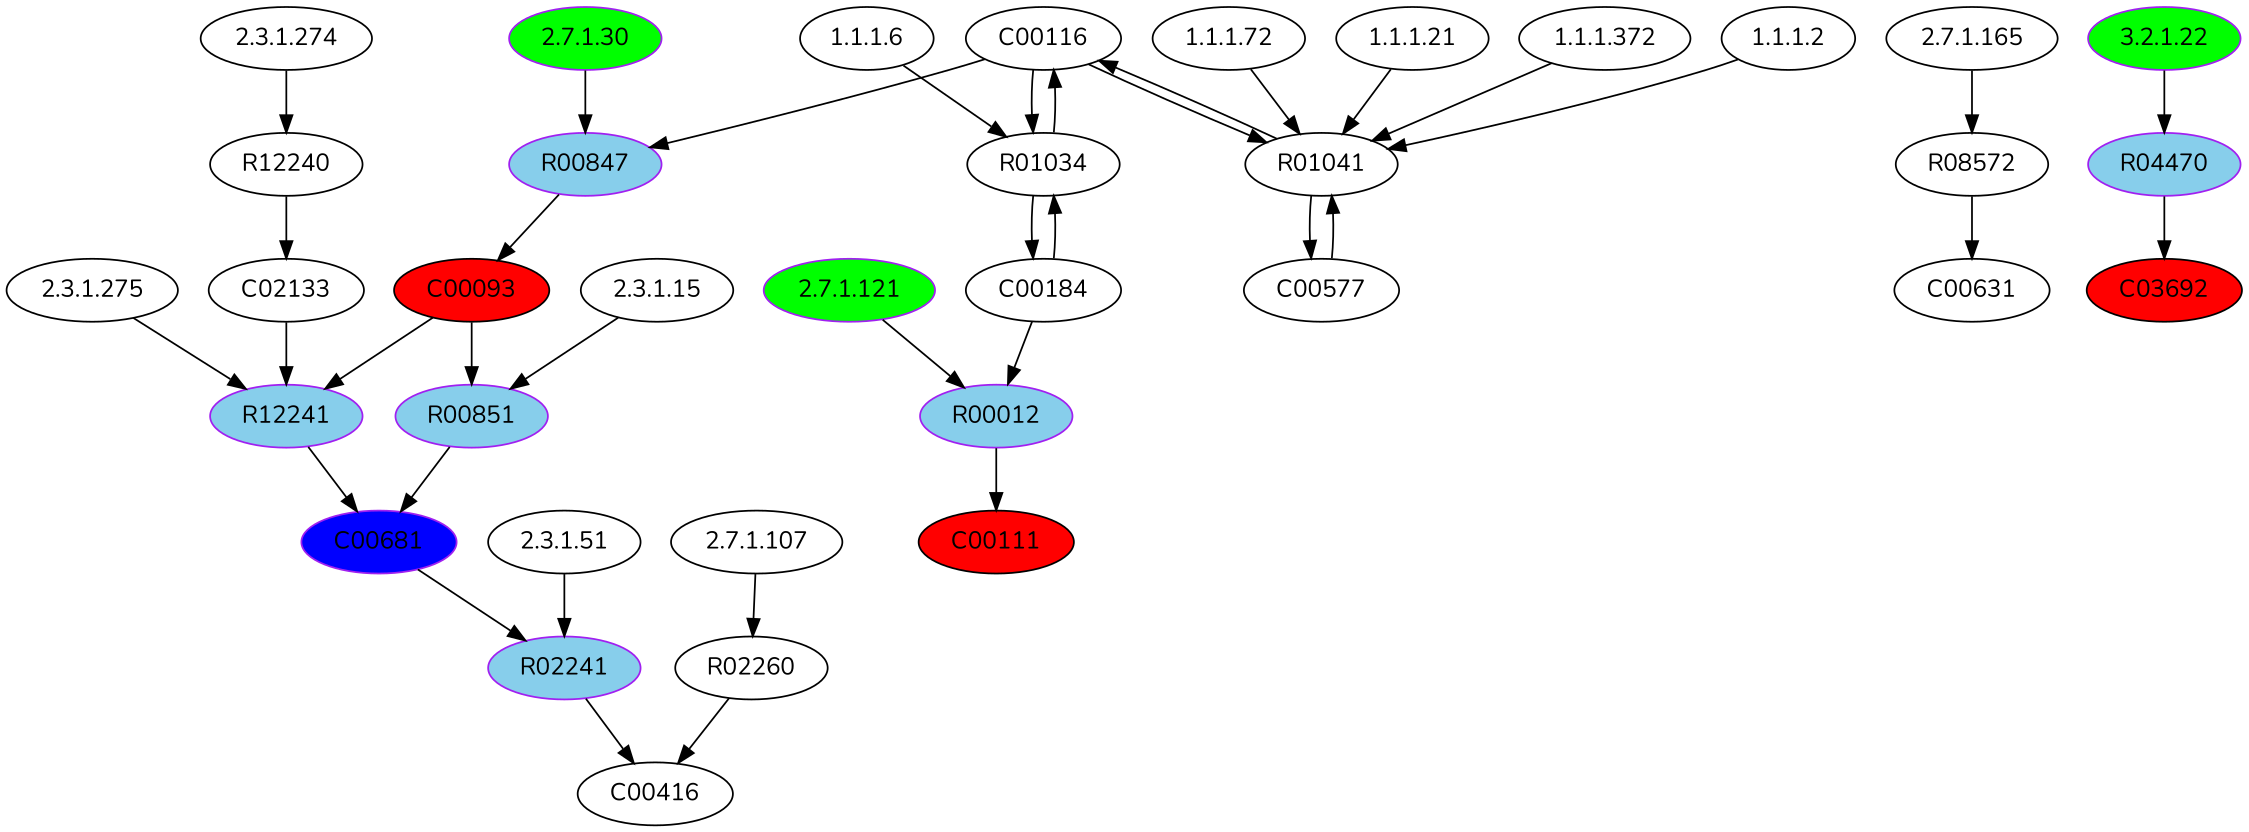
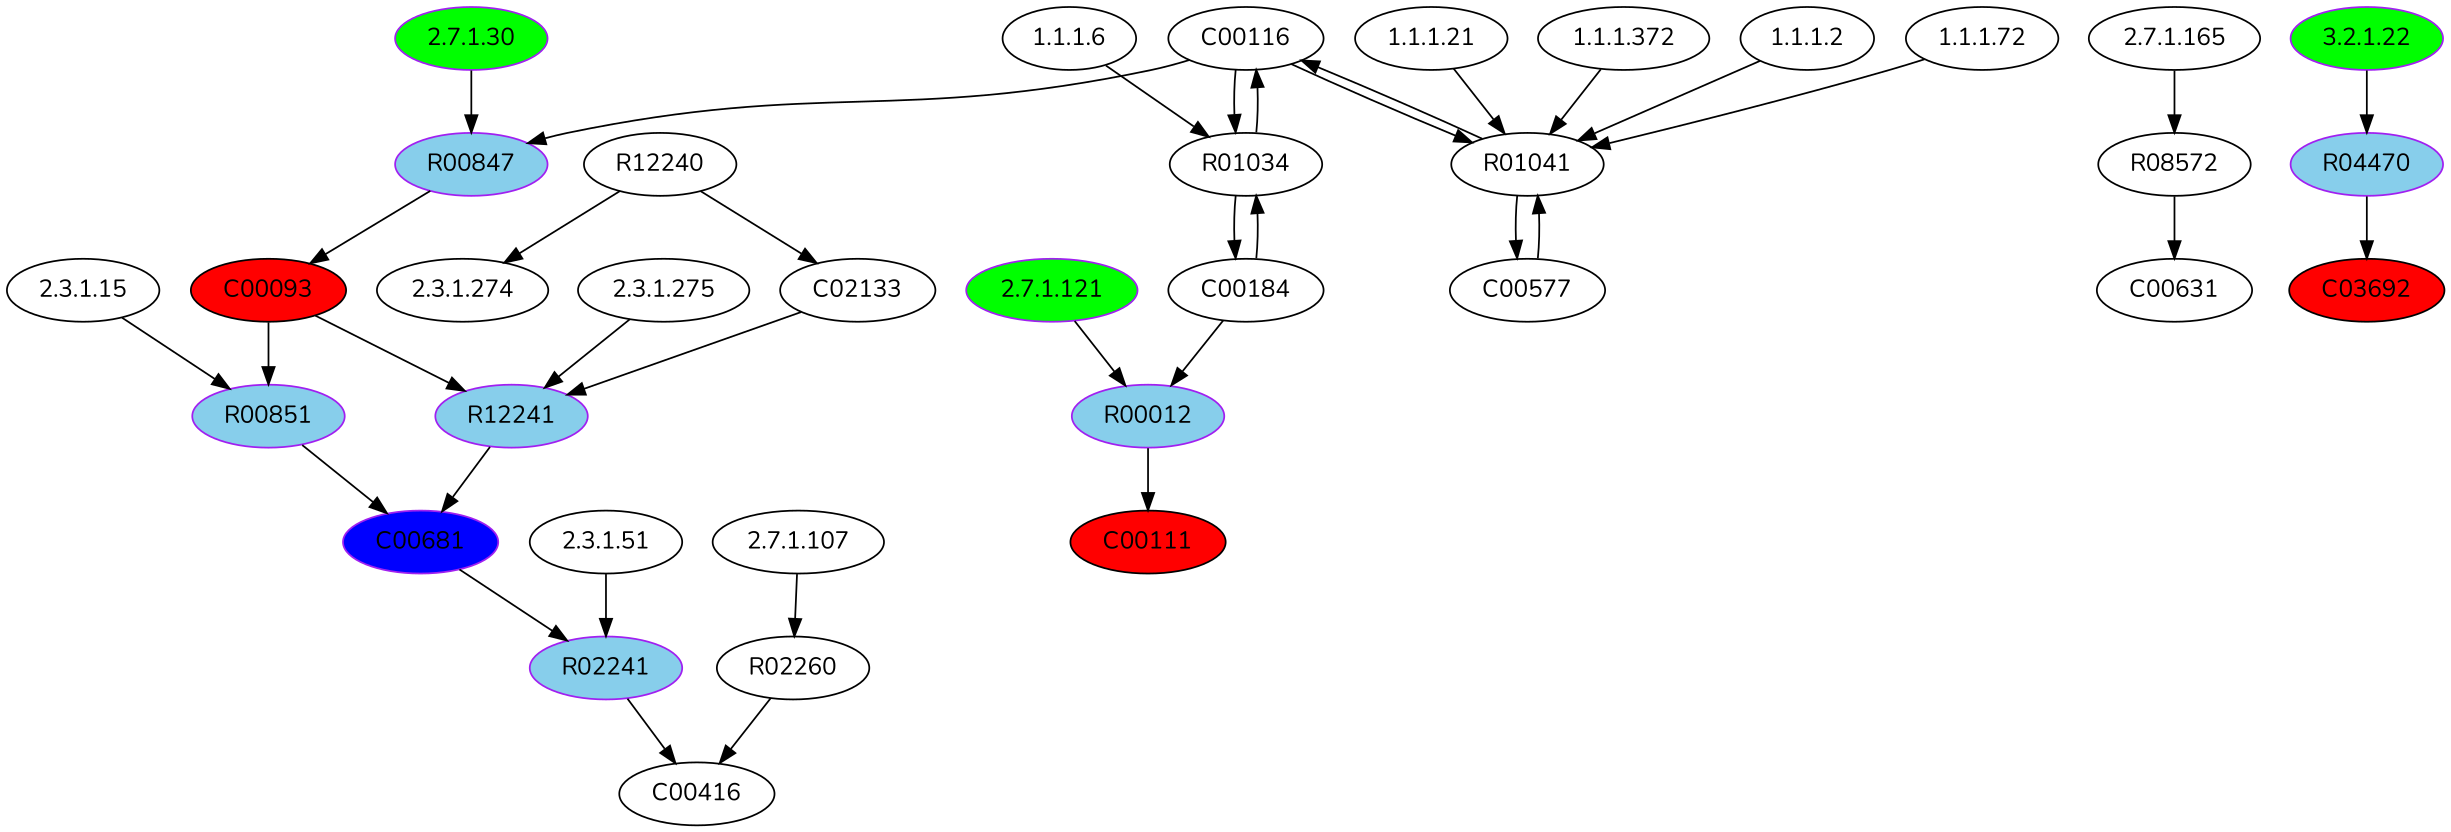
edge "2.3.1.274" -> "R12240": reversed
